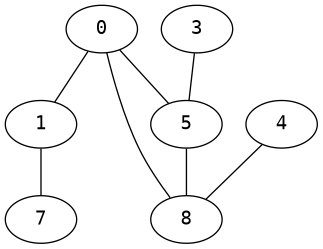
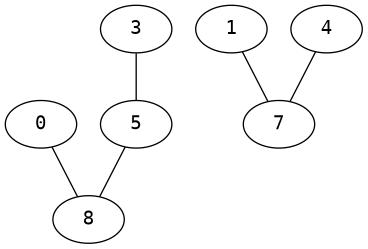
edge "0" -- "1": removed
edge "0" -- "5": removed
edge "4" -- "8": now "4" -- "7"
